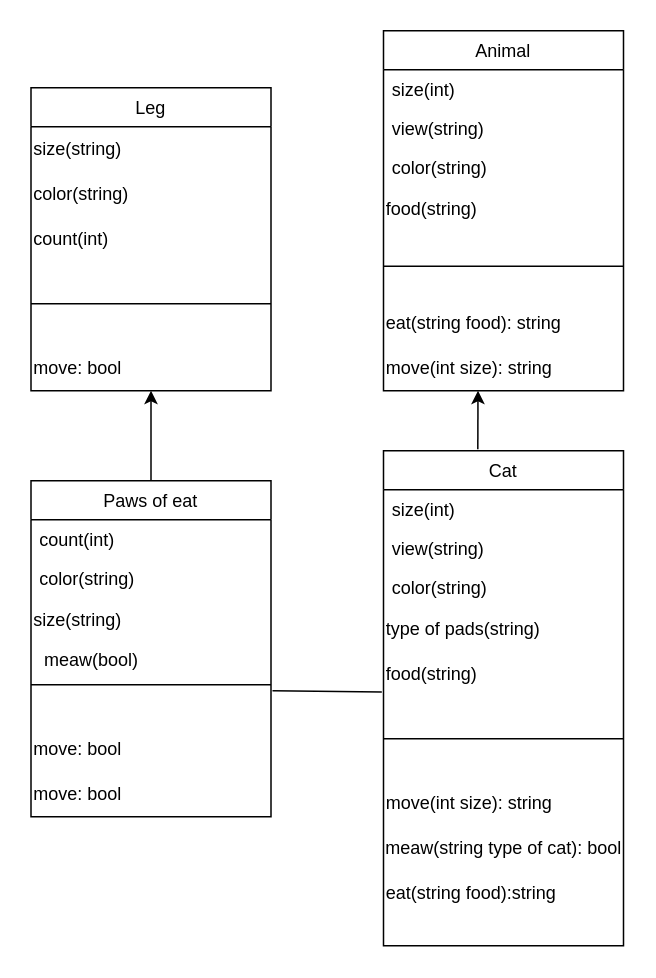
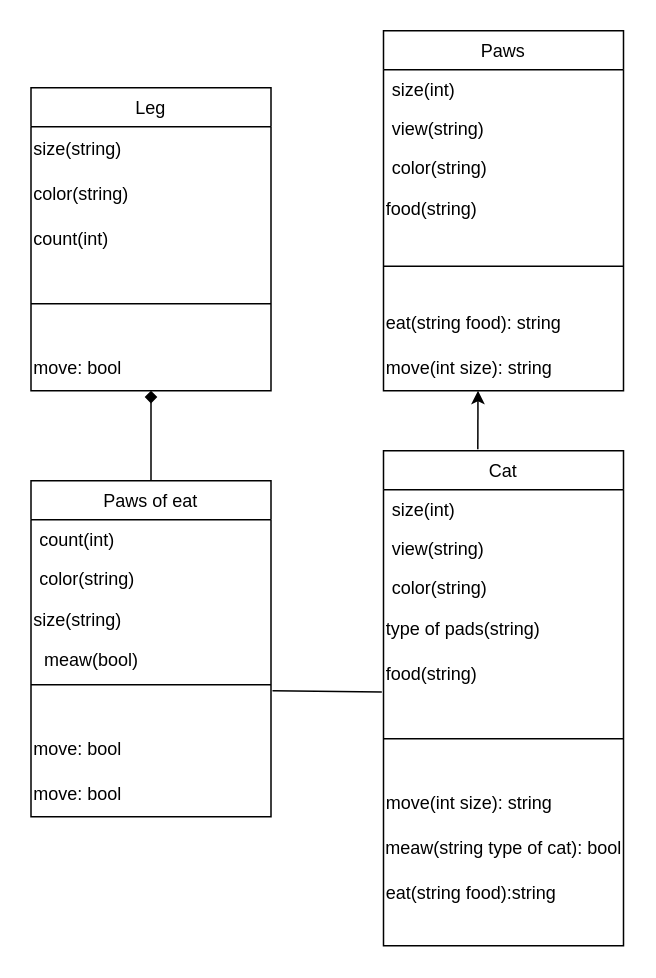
node "Animal": label "Animal" -> "Paws"
edge "Paws of eat" -> "Leg": arrowhead classic -> diamond
